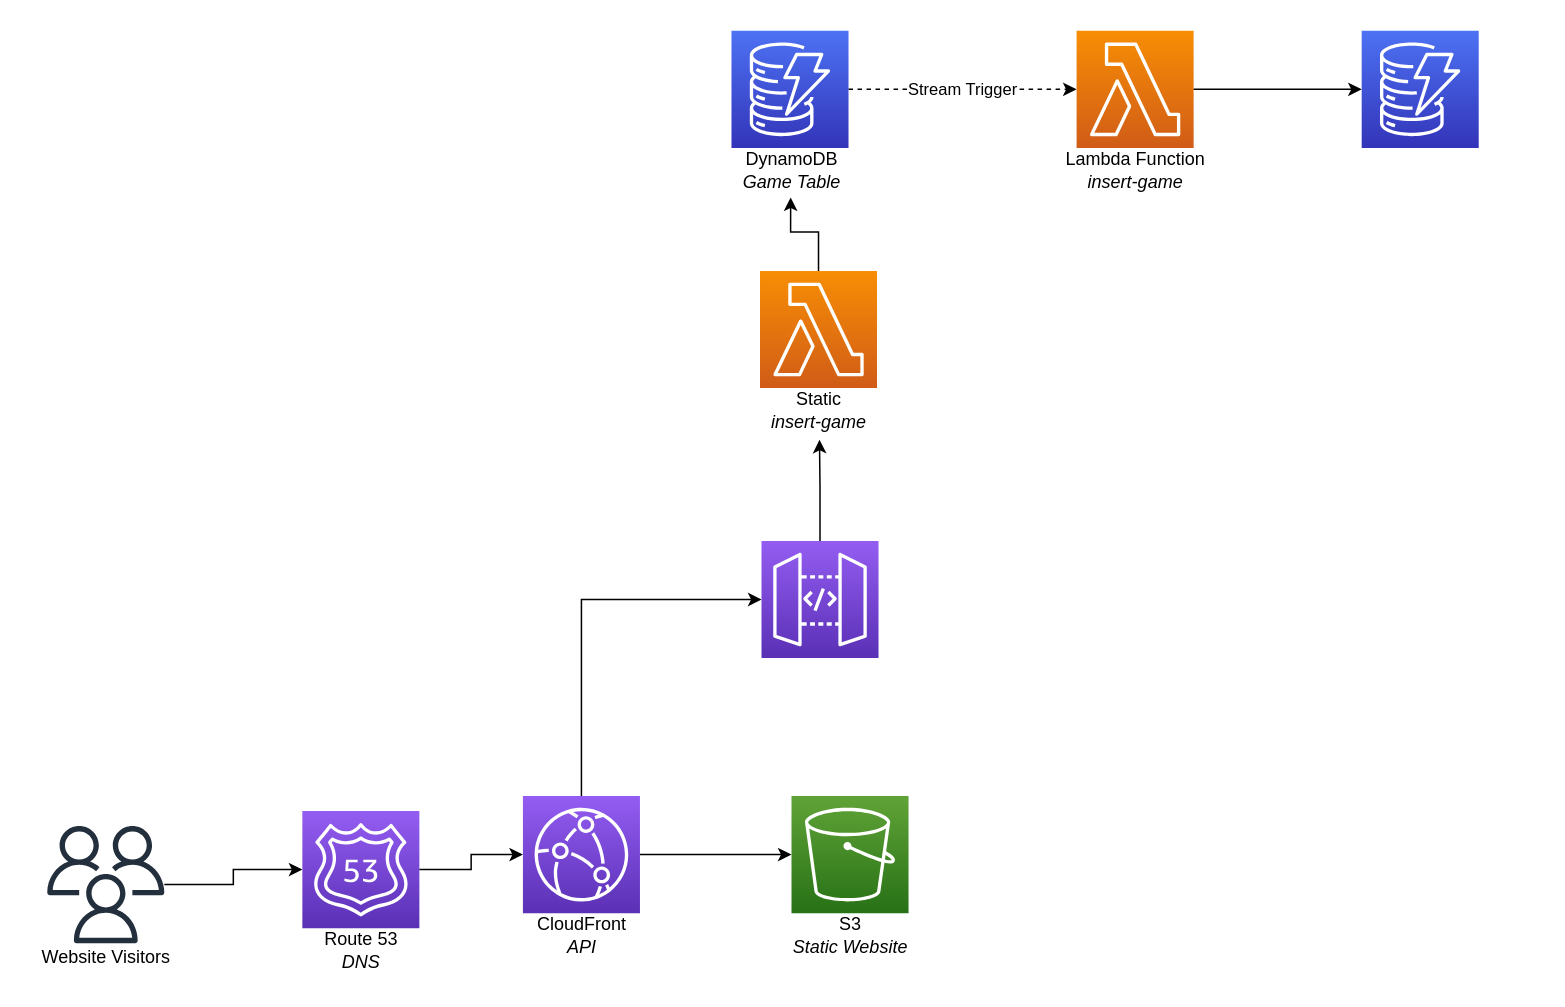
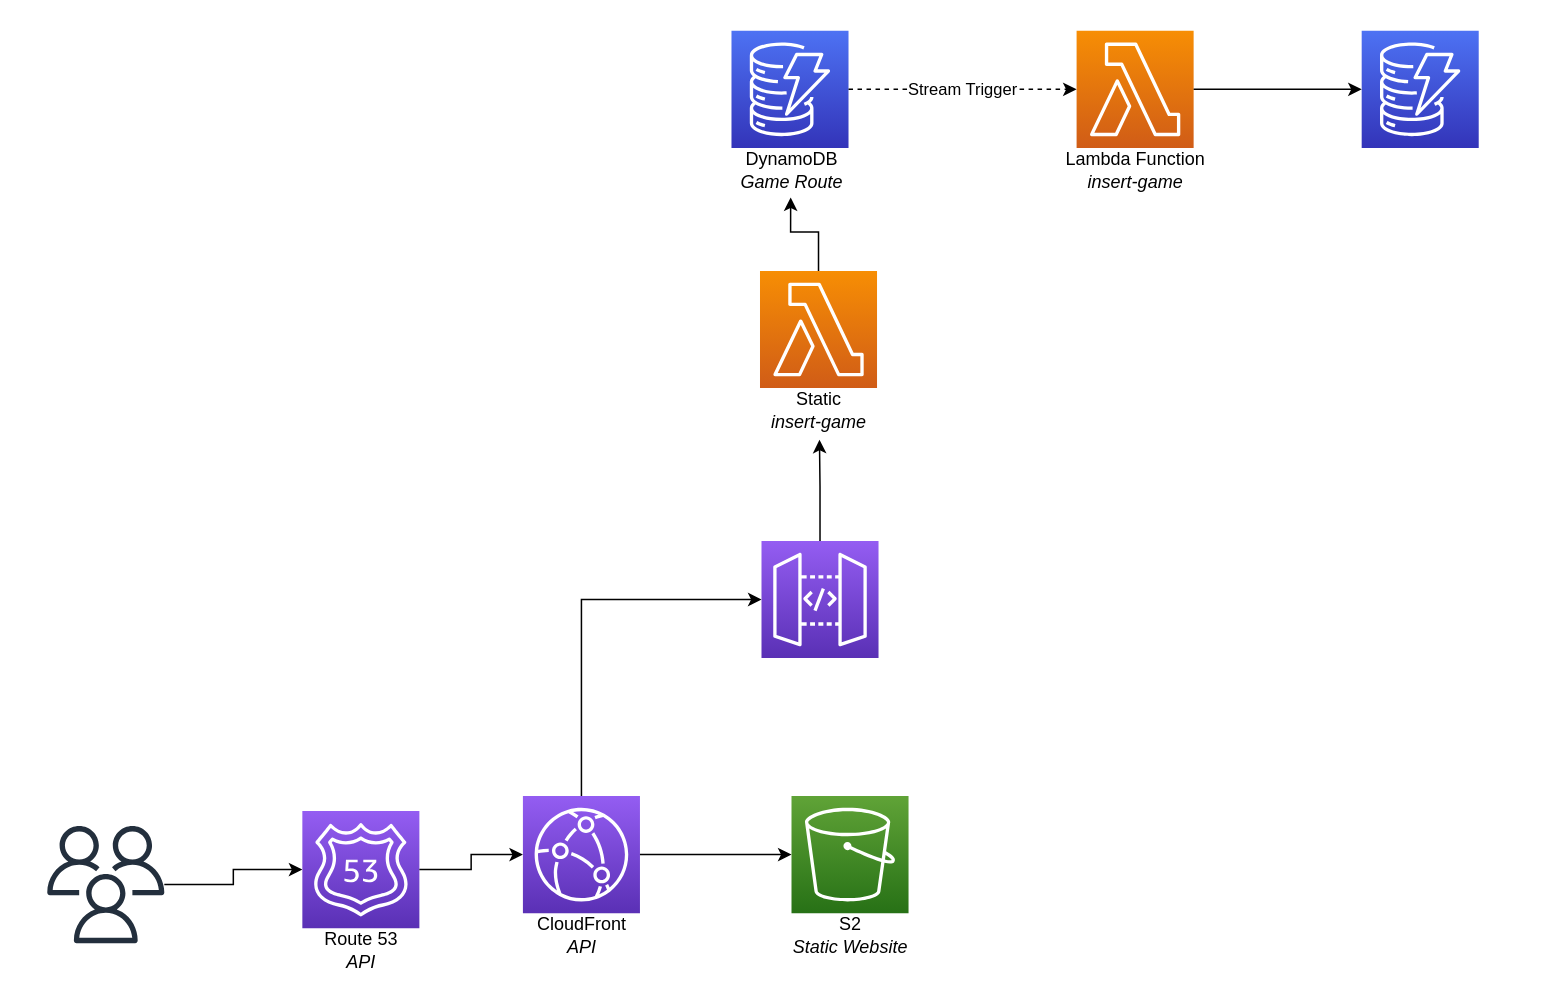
node "DynamoDB Game Table": label "DynamoDB Game Table" -> "DynamoDB Game Route"
node "S3 Static Website": label "S3 Static Website" -> "S2 Static Website"
node "Route 53 DNS": label "Route 53 DNS" -> "Route 53 API"
node "Website Visitors": removed
